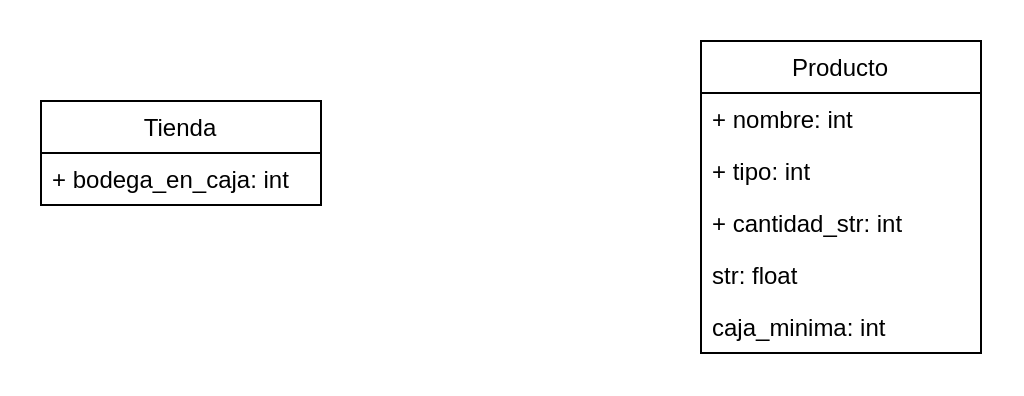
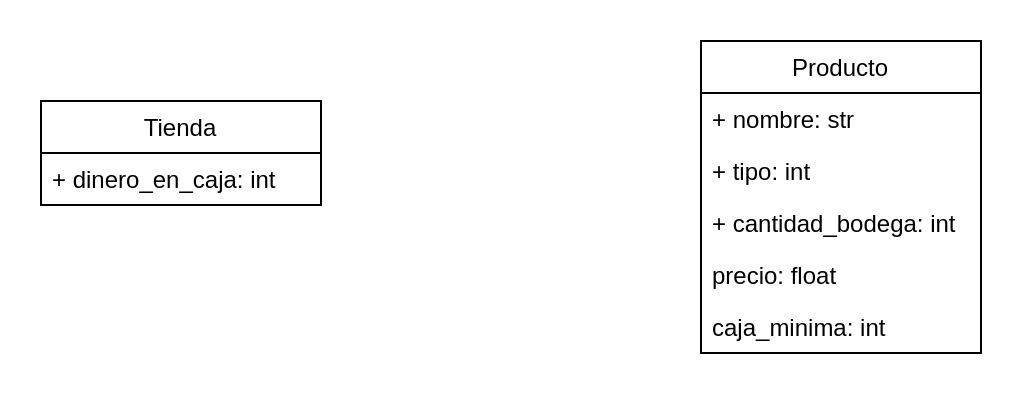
node "+ nombre: int": label "+ nombre: int" -> "+ nombre: str"
node "+ bodega_en_caja: int": label "+ bodega_en_caja: int" -> "+ dinero_en_caja: int"
node "+ cantidad_str: int": label "+ cantidad_str: int" -> "+ cantidad_bodega: int"
node "str: float": label "str: float" -> "precio: float"
